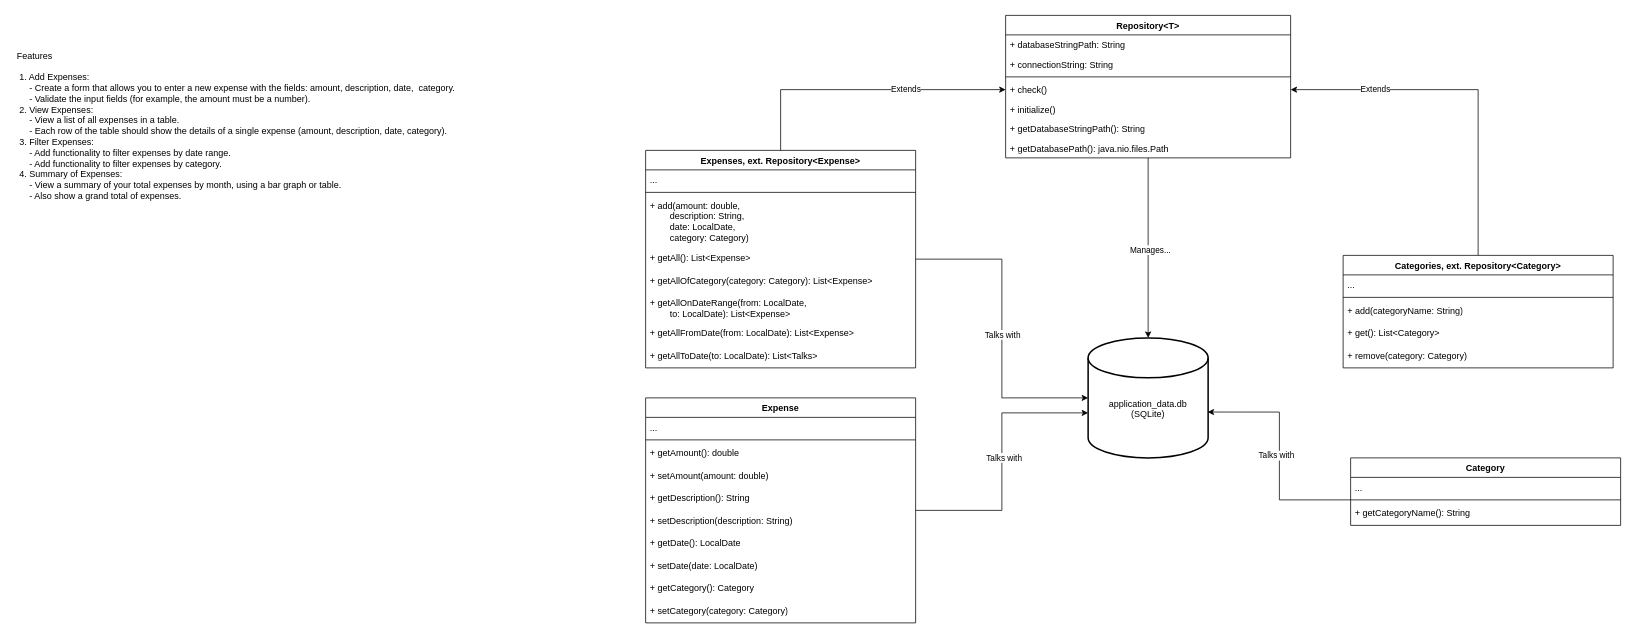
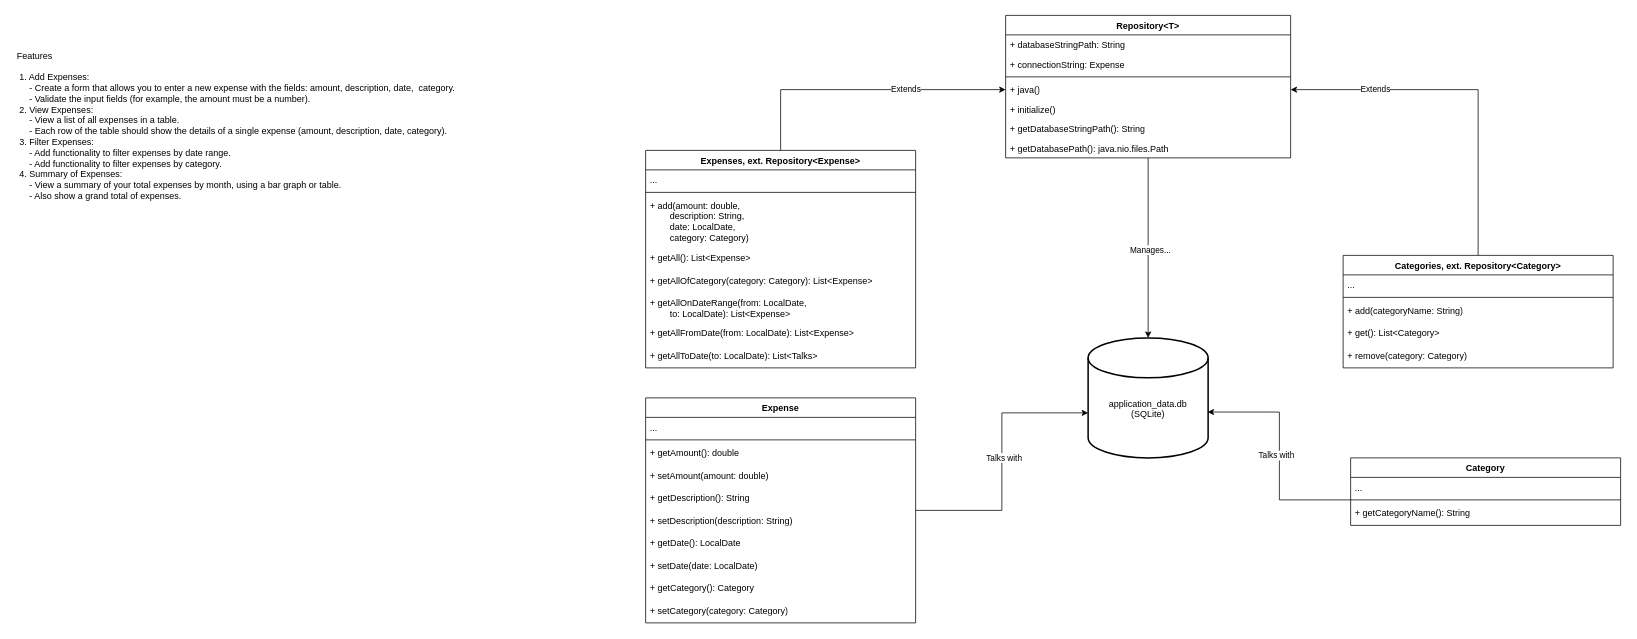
node "+ connectionString: String": label "+ connectionString: String" -> "+ connectionString: Expense"
node "+ check()": label "+ check()" -> "+ java()"
edge "Expenses, ext. Repository<Expense>" -> "application_data.db (SQLite)": removed, label "Talks with"
